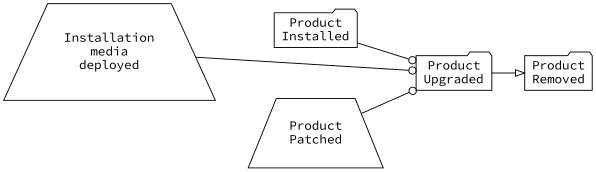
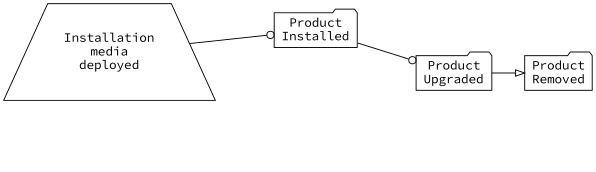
edge "Installation media deployed" -> "Product Upgraded": now "Installation media deployed" -> "Product Installed"
node "Product Patched": removed
